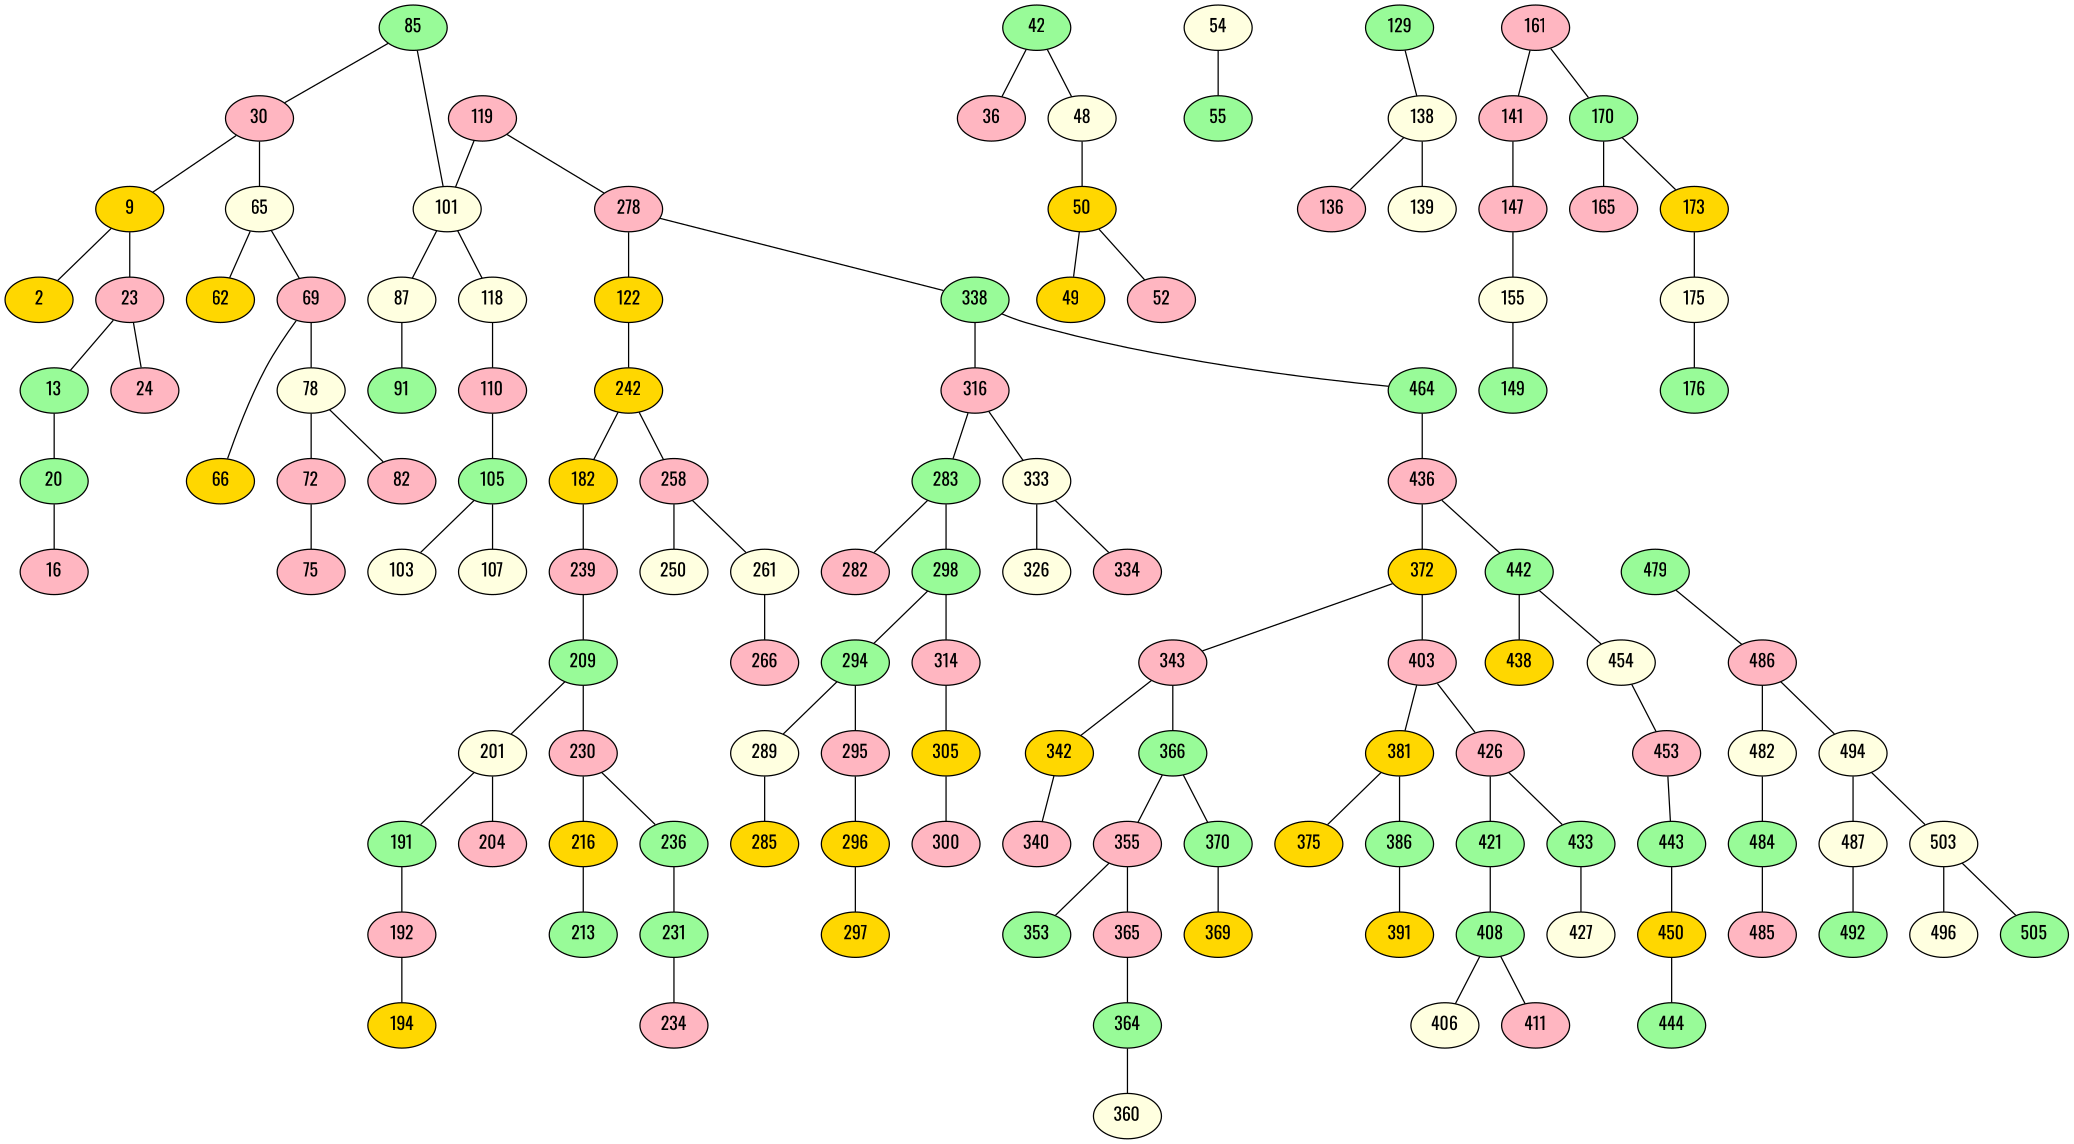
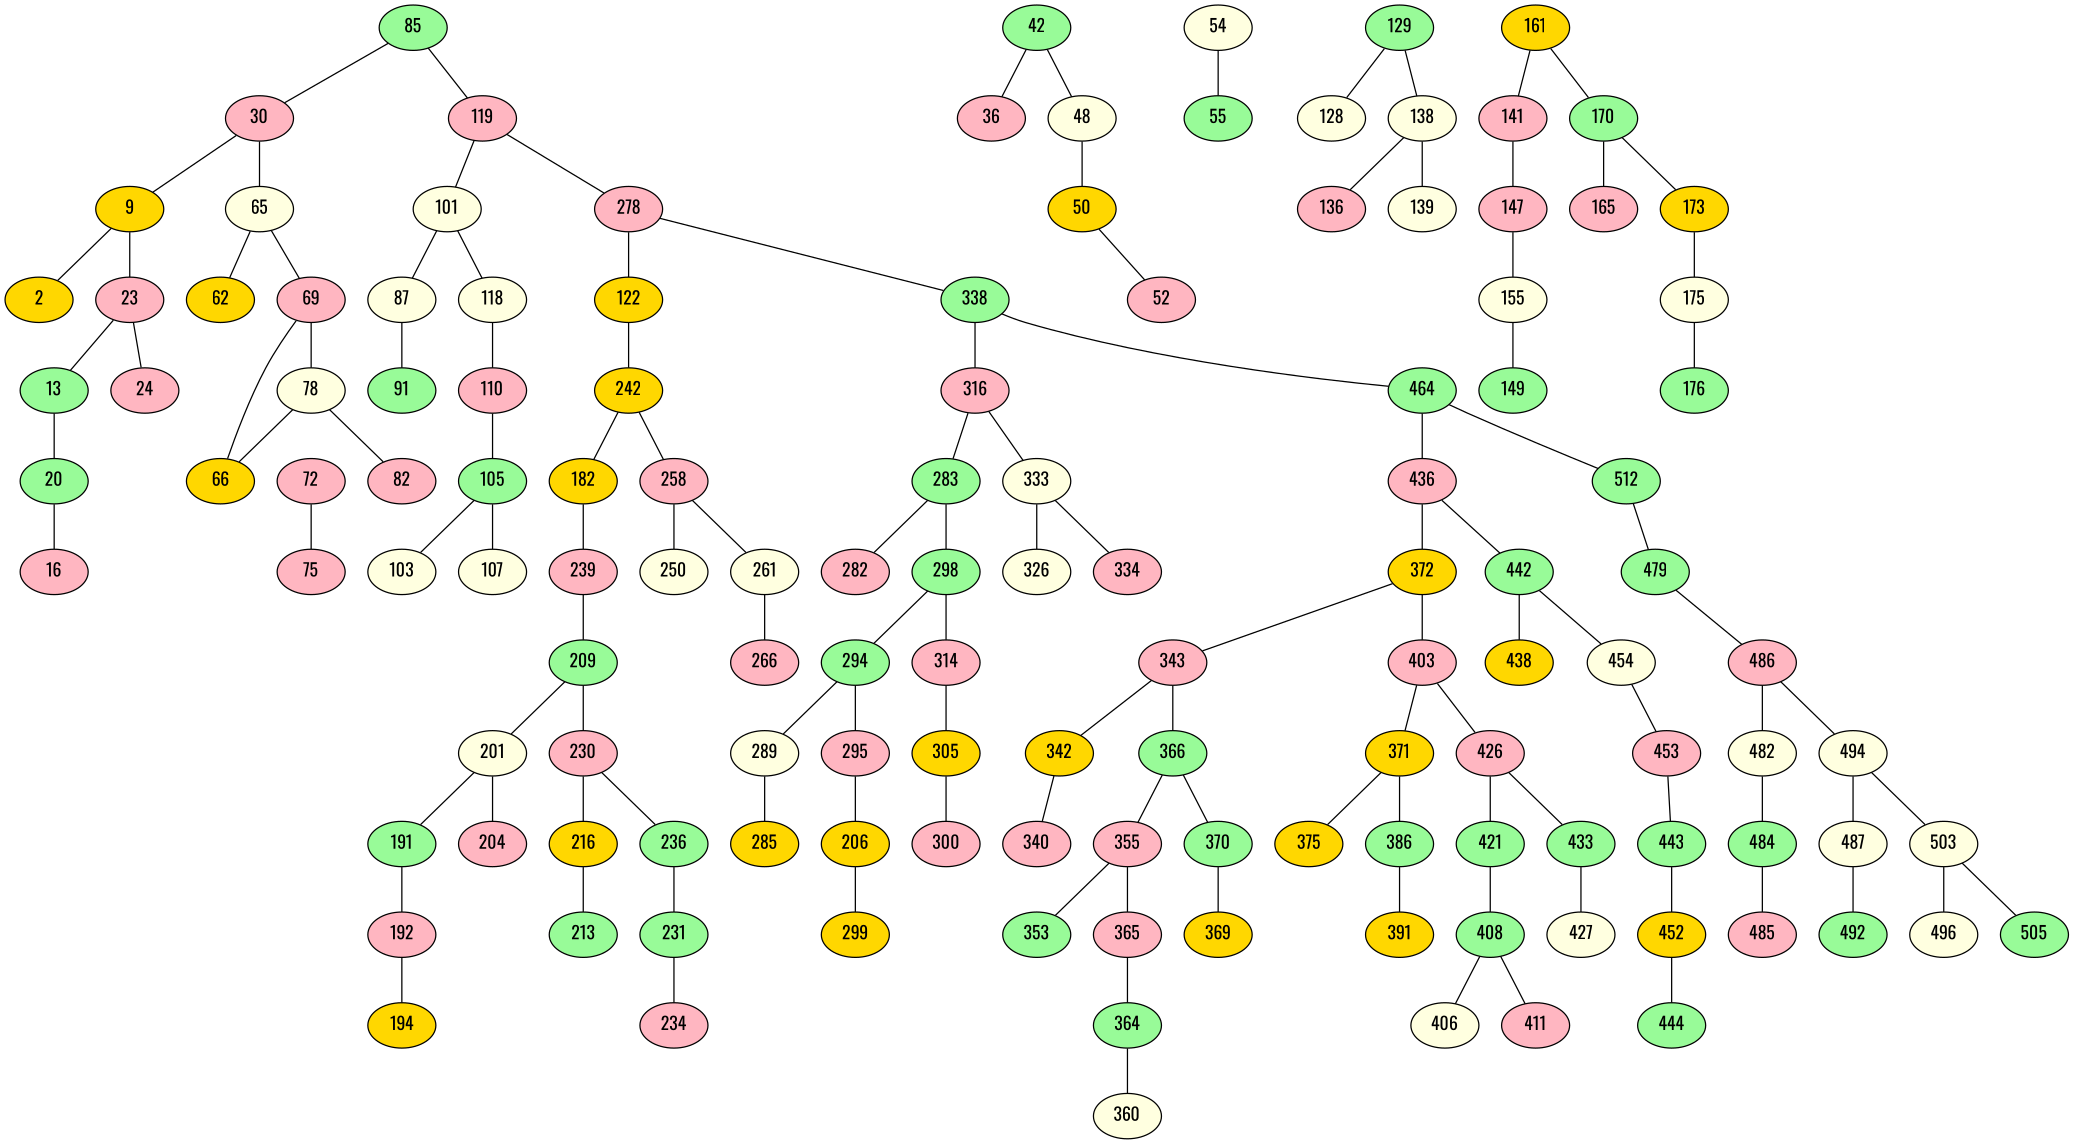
node "161": fillcolor lightpink -> gold
edge "85" -- "101": now "85" -- "119"
node "128": added
node "49": removed
edge "78" -- "72": now "78" -- "66"
node "512": added
node "381": label "381" -> "371"
node "296": label "296" -> "206"
node "297": label "297" -> "299"
node "450": label "450" -> "452"
